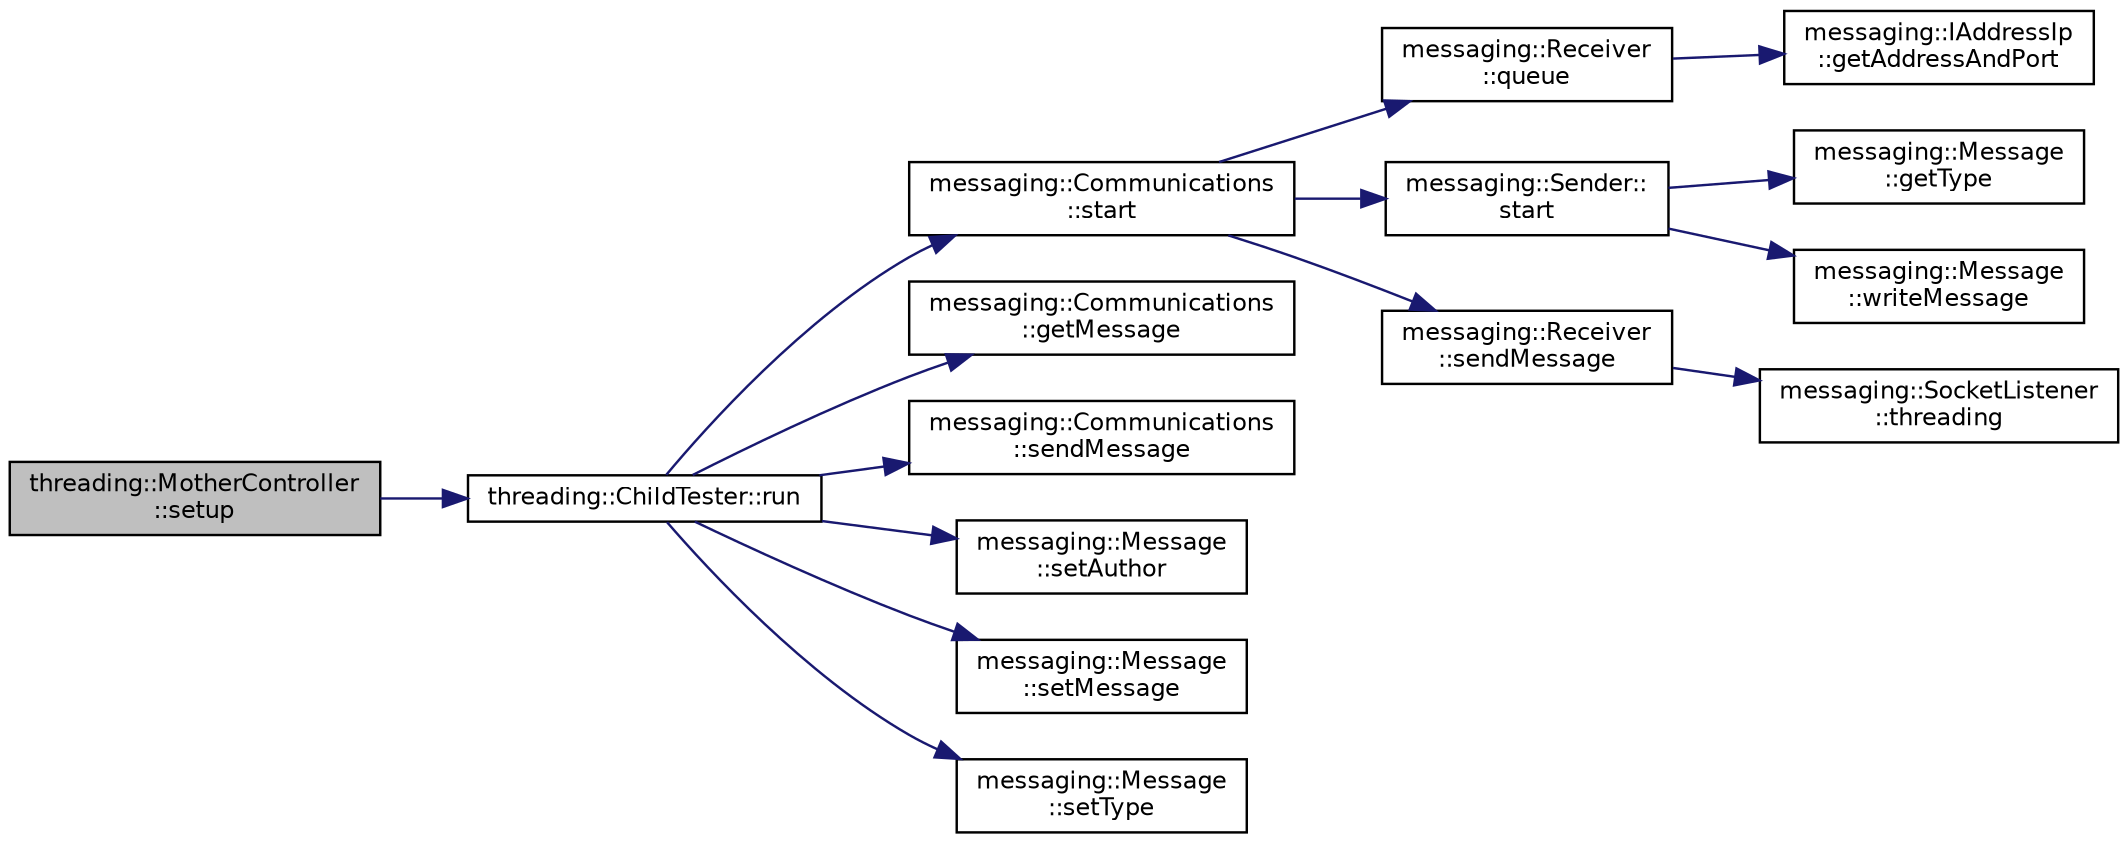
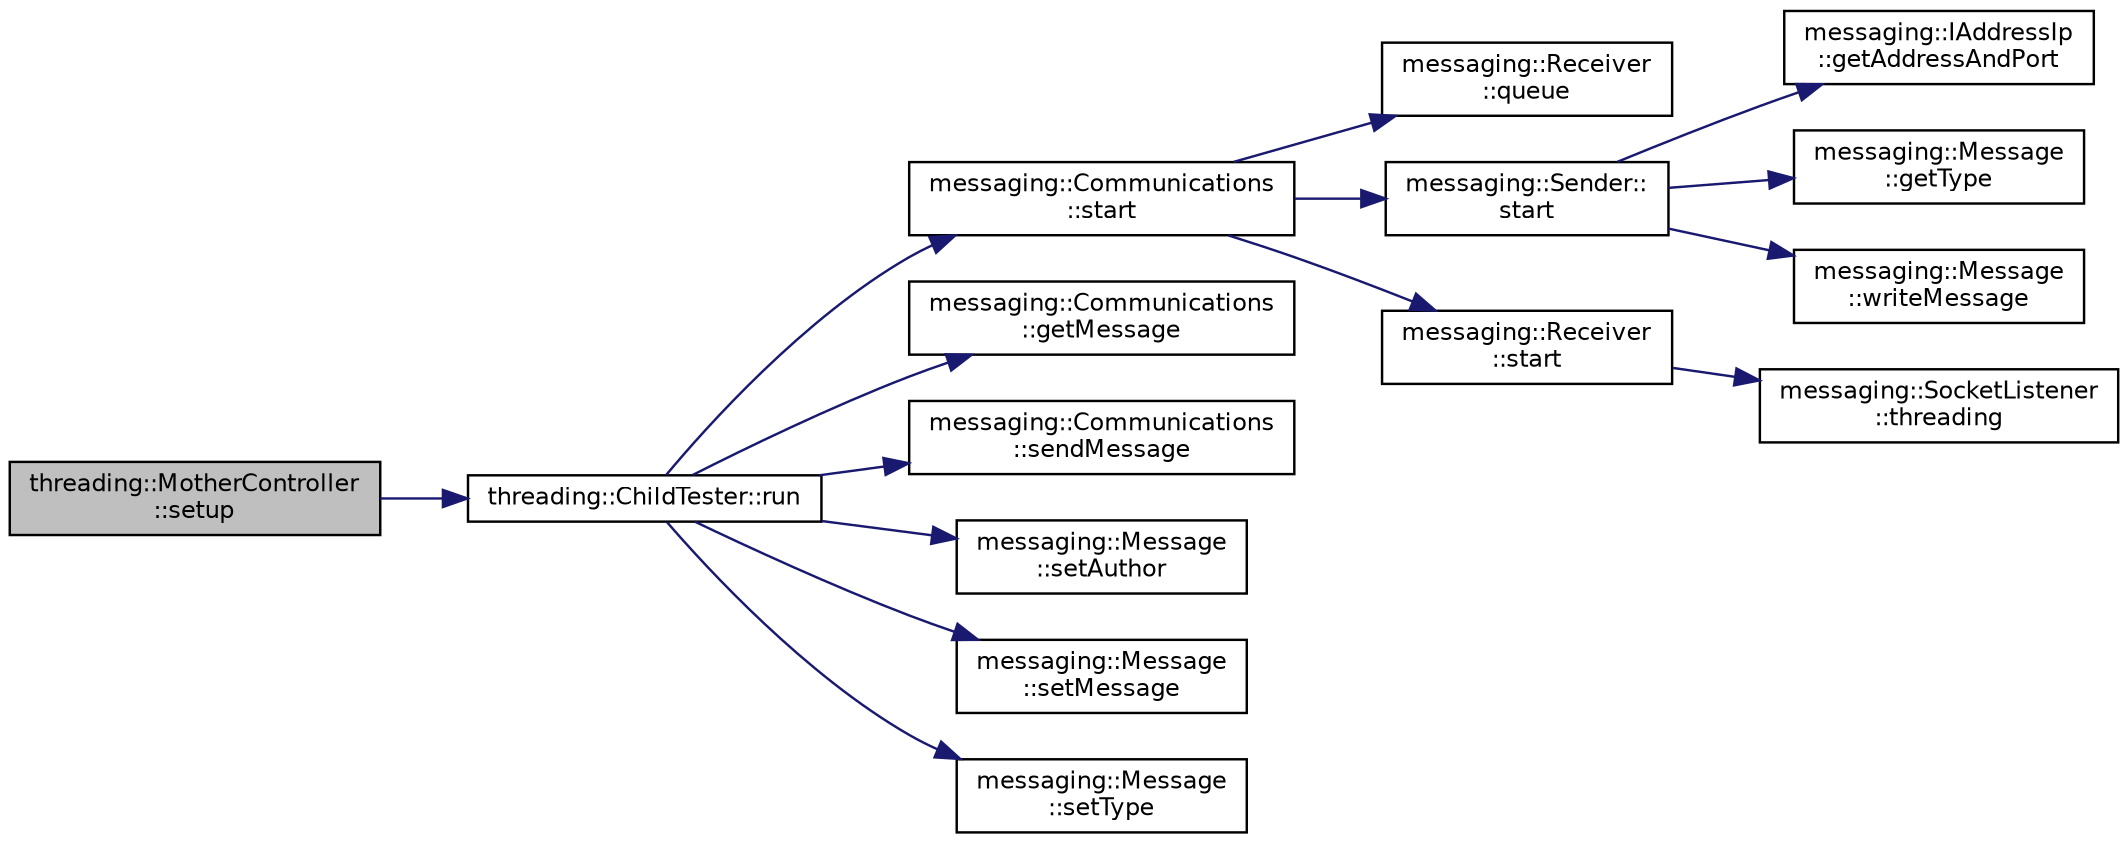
edge "messaging::Receiver ::queue" -> "messaging::IAddressIp ::getAddressAndPort": now "messaging::Sender:: start" -> "messaging::IAddressIp ::getAddressAndPort"
node "messaging::Receiver ::sendMessage": label "messaging::Receiver ::sendMessage" -> "messaging::Receiver ::start"
